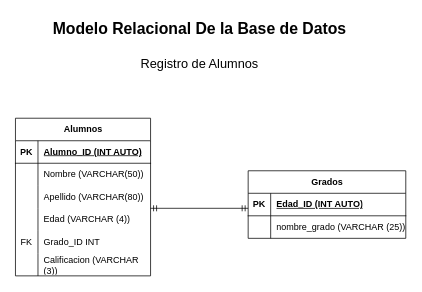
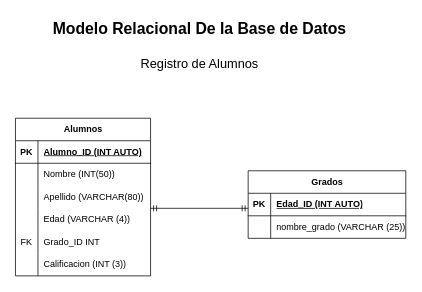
node "Nombre (VARCHAR(50))": label "Nombre (VARCHAR(50))" -> "Nombre (INT(50))"
node "Calificacion (VARCHAR (3))": label "Calificacion (VARCHAR (3))" -> "Calificacion (INT (3))"
